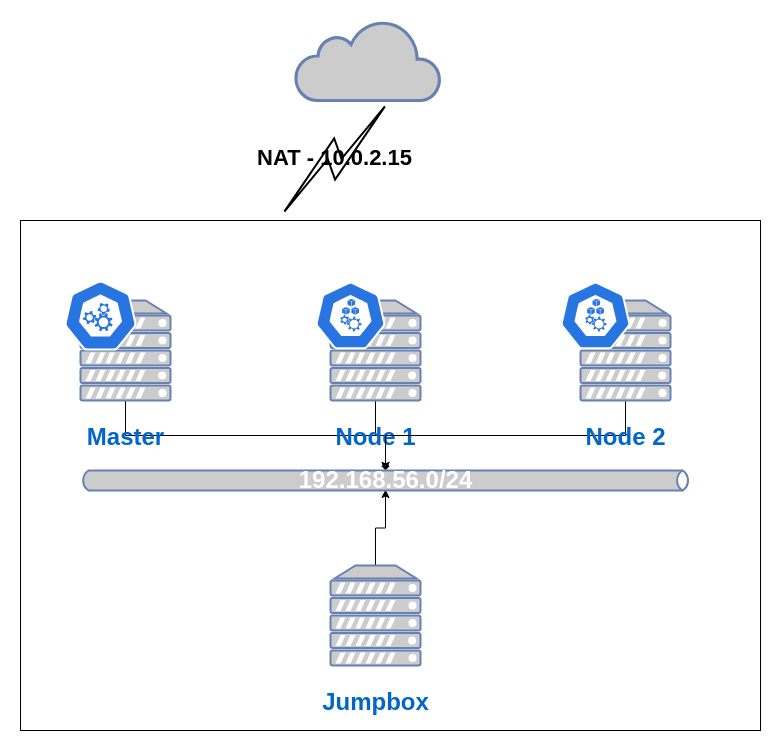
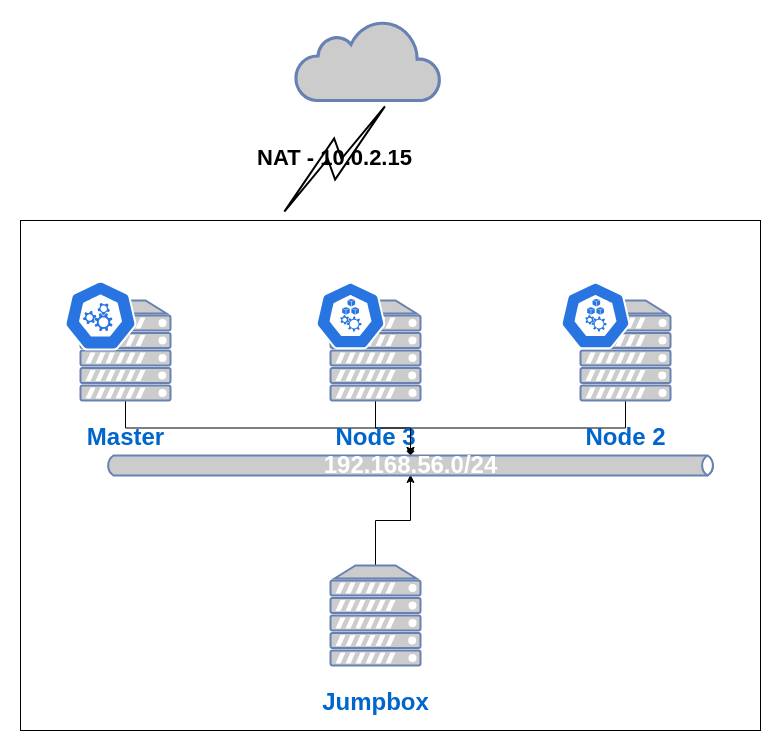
node "Node 1": label "Node 1" -> "Node 3"
node "192.168.56.0/24": moved (386, 481) -> (411, 466)
